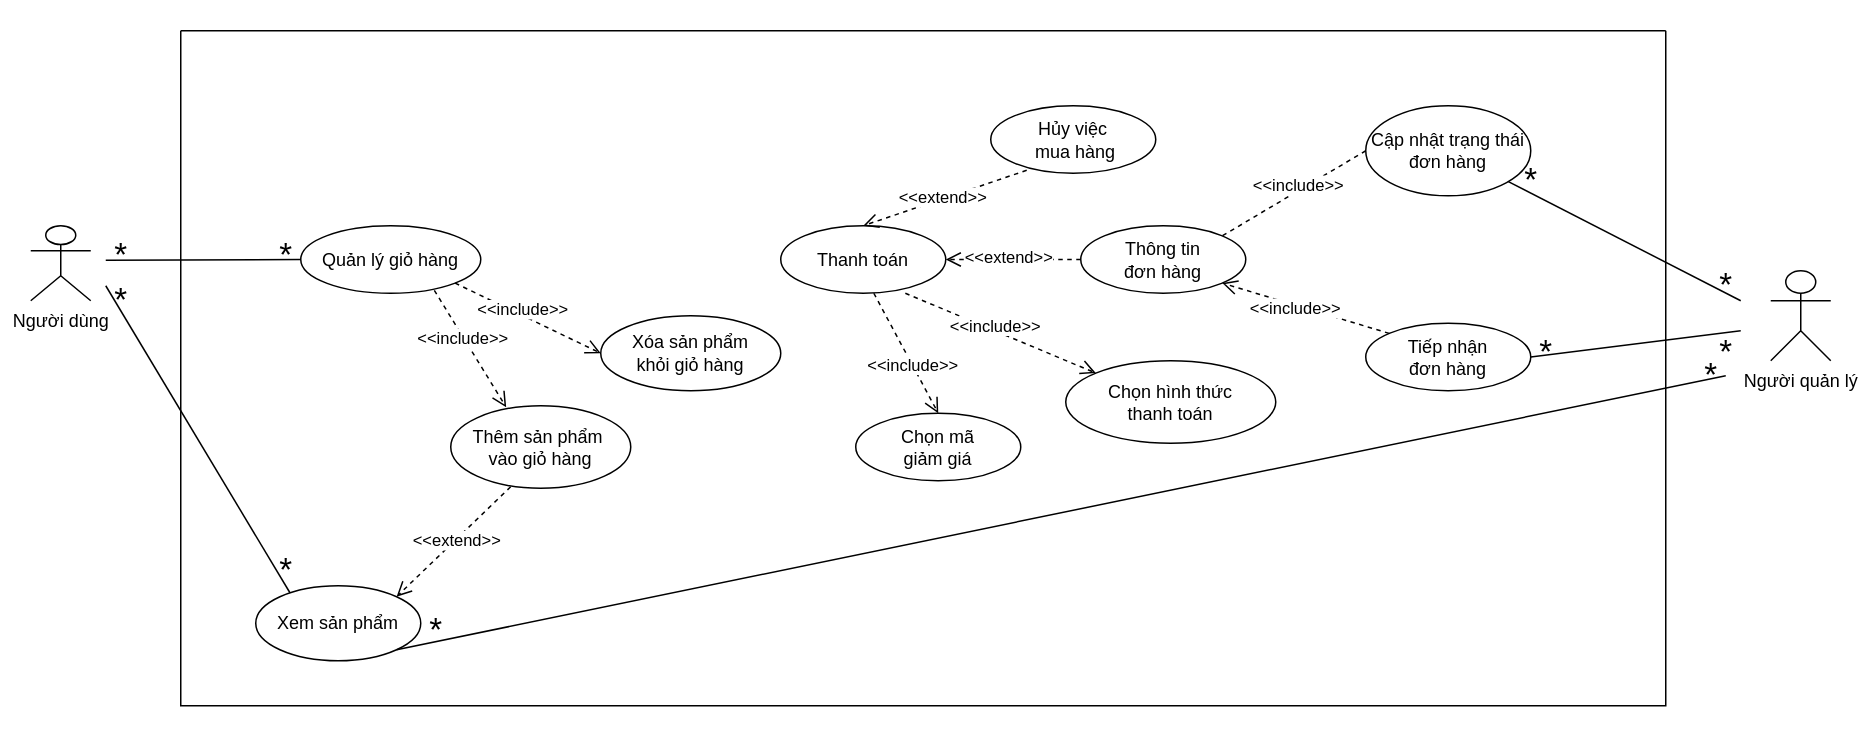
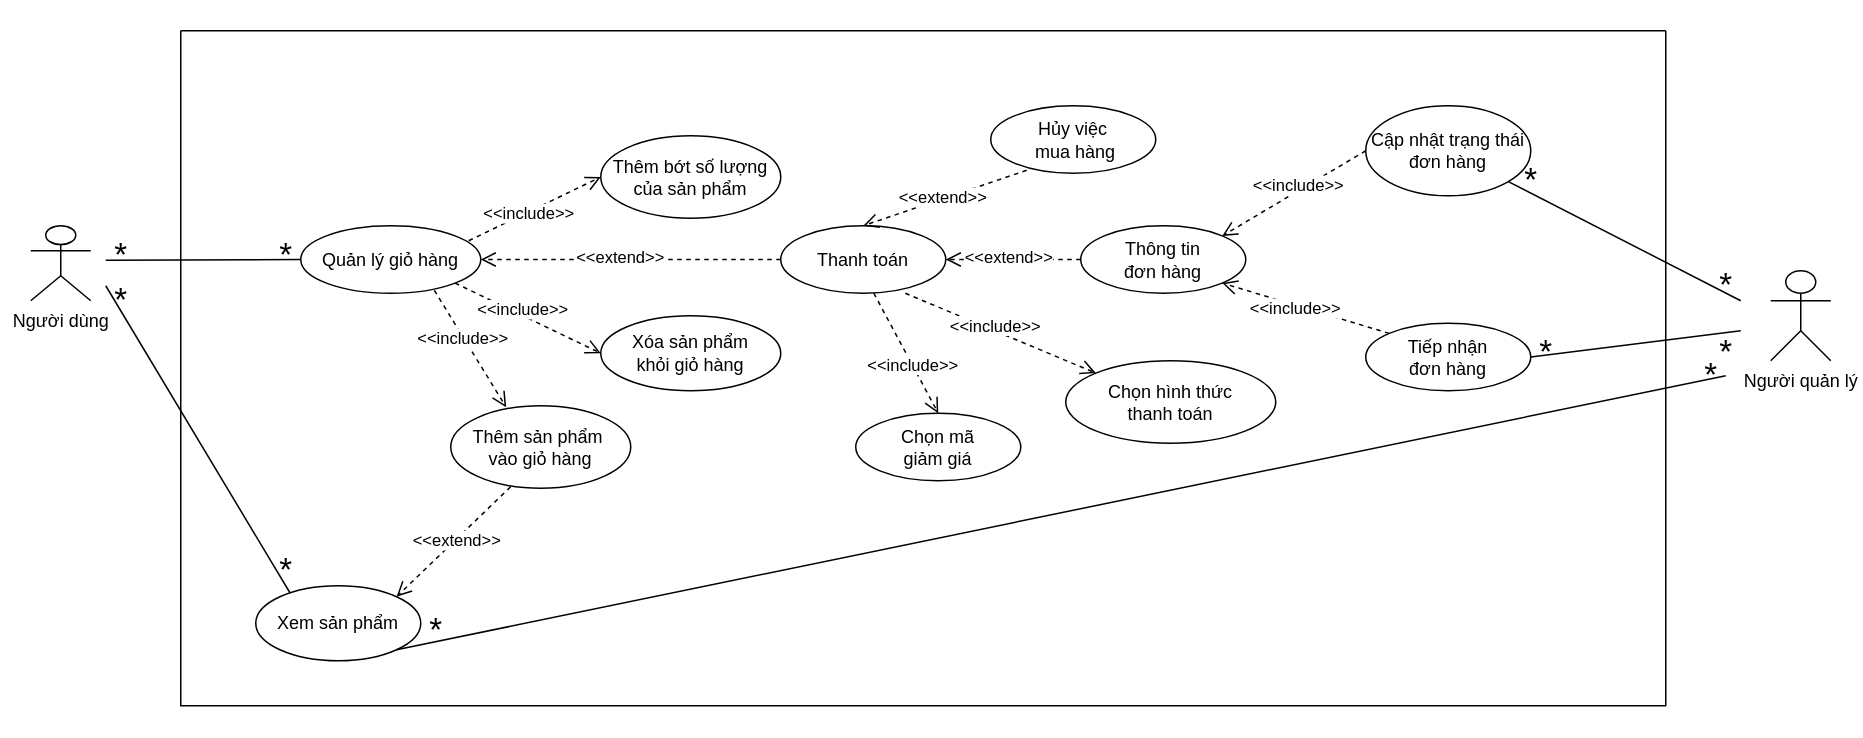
node "Thêm bớt số lượng của sản phẩm": added
edge "Quản lý giỏ hàng" -> "Thêm bớt số lượng của sản phẩm": added, label "<<include>>"
edge "Cập nhật trạng thái đơn hàng" -- "Thông tin đơn hàng": arrowhead none -> open
edge "Thanh toán" -> "Quản lý giỏ hàng": added, label "<<extend>>"
